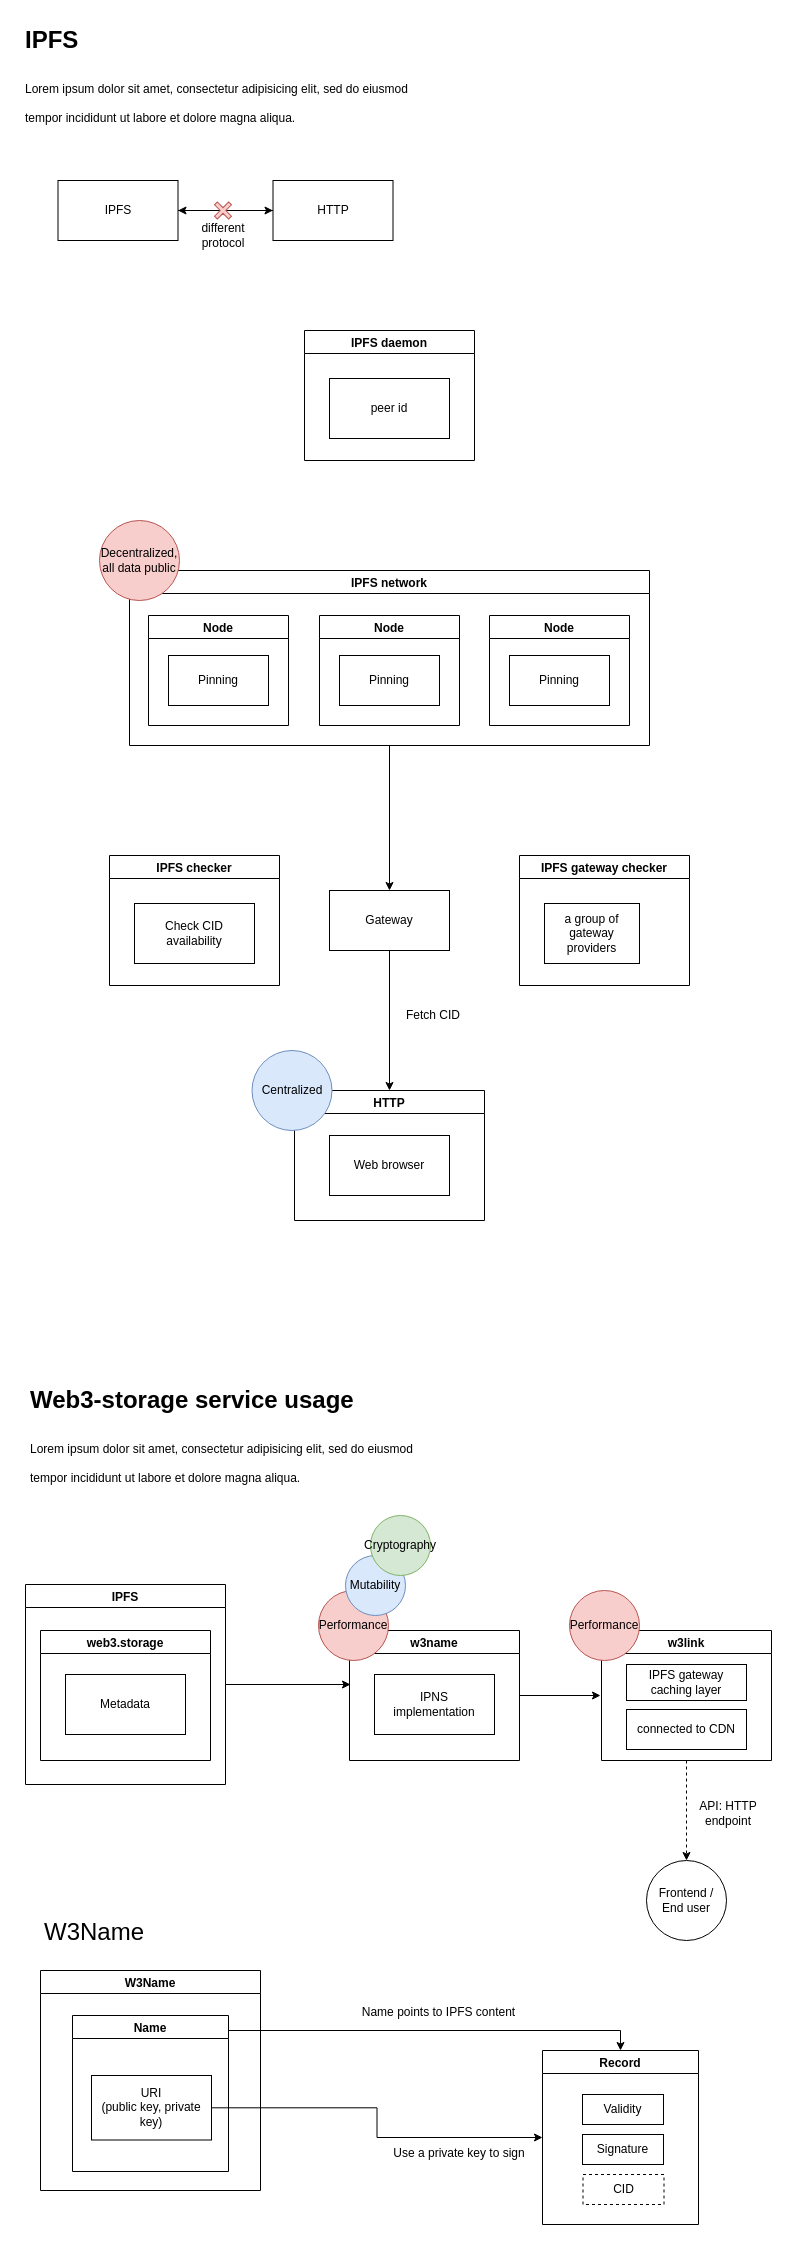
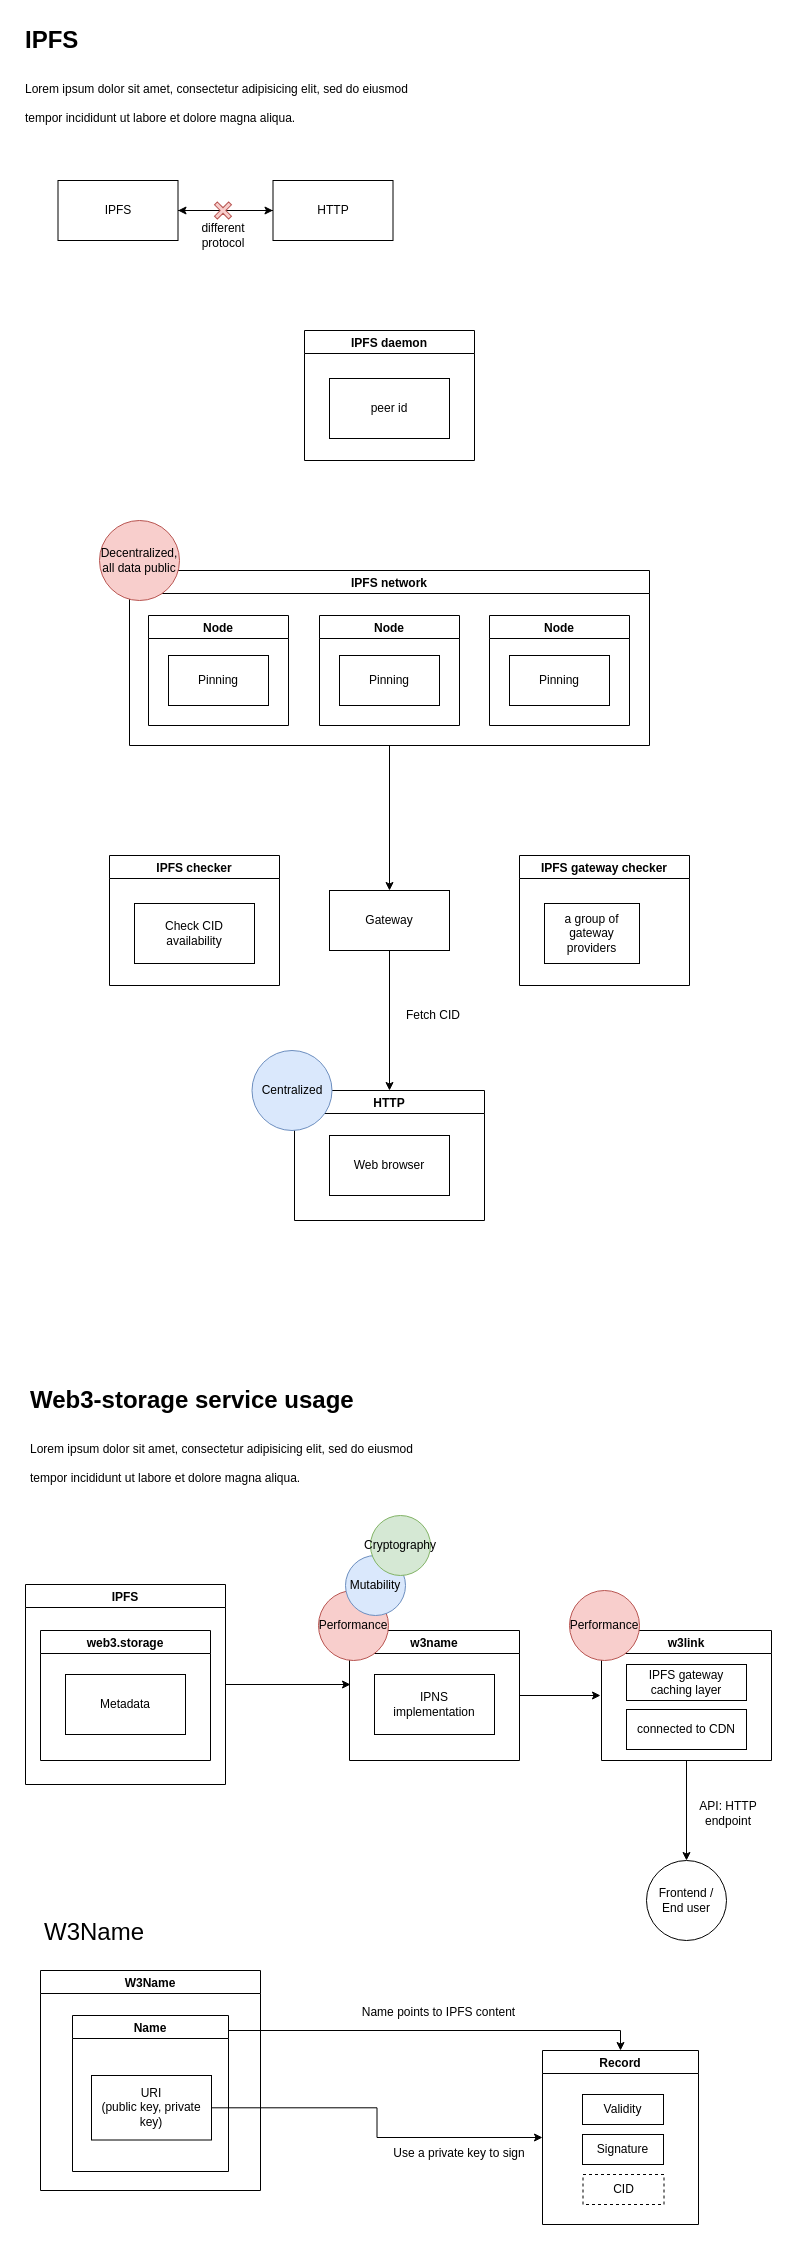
edge "w3link" -> "Frontend / End user": style dashed -> solid
